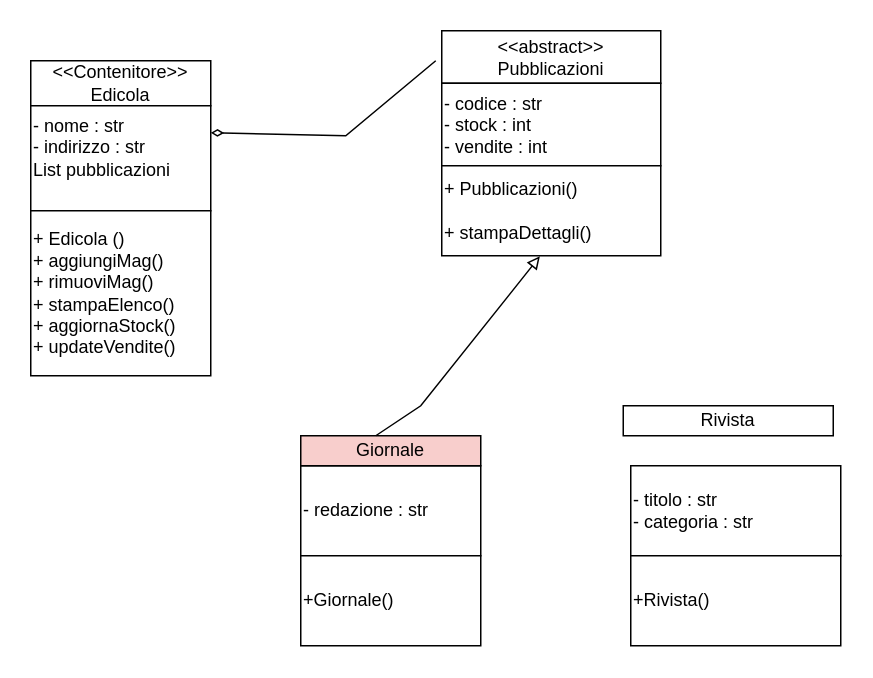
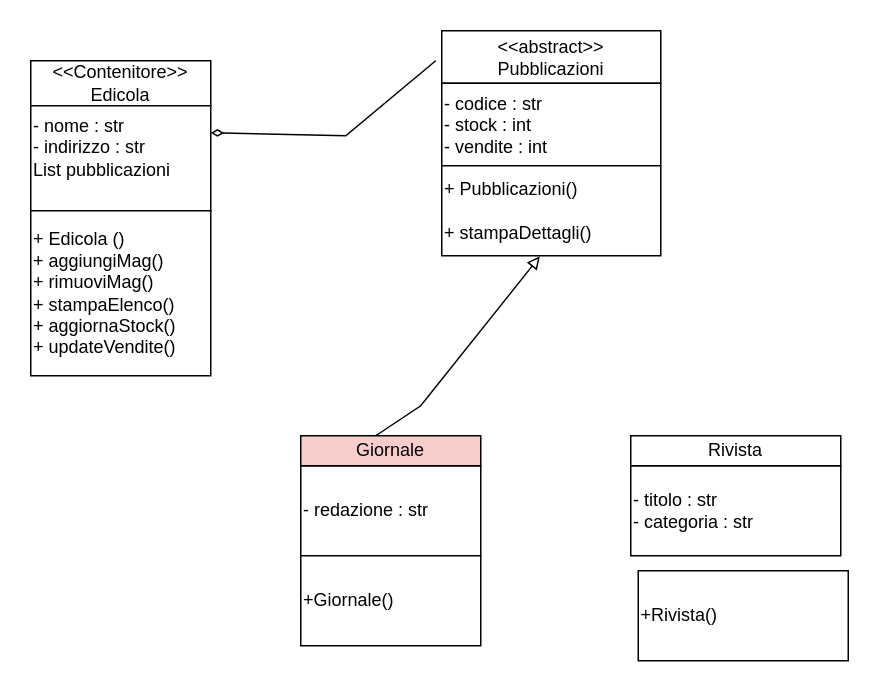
node "Rivista": moved (728, 421) -> (736, 451)
node "+Rivista()": moved (736, 601) -> (743, 616)
